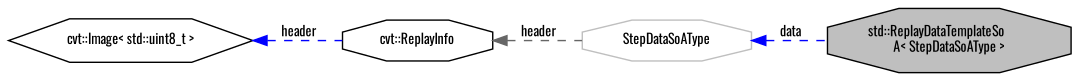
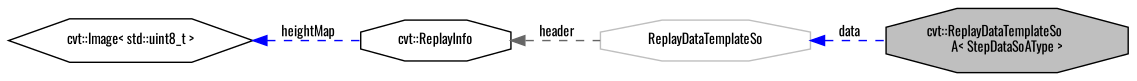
edge "cvt::ReplayInfo" -> "cvt::Image< std::uint8_t >": label " header" -> " heightMap"
node "StepDataSoAType": label "StepDataSoAType" -> "ReplayDataTemplateSo"
node "std::ReplayDataTemplateSo A< StepDataSoAType >": label "std::ReplayDataTemplateSo A< StepDataSoAType >" -> "cvt::ReplayDataTemplateSo A< StepDataSoAType >"
